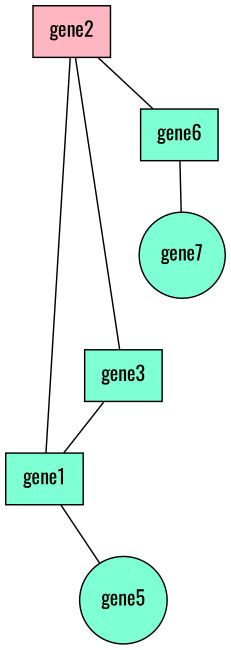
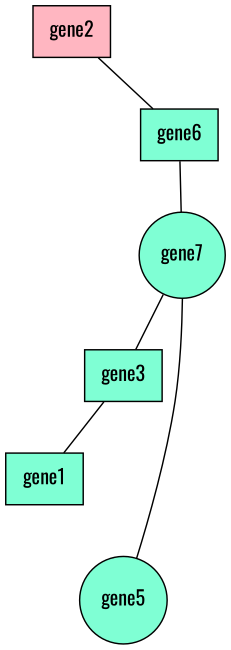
edge "gene2" -- "gene3": now "gene7" -- "gene3"
edge "gene2" -- "gene1": removed
edge "gene1" -- "gene5": now "gene7" -- "gene5"
